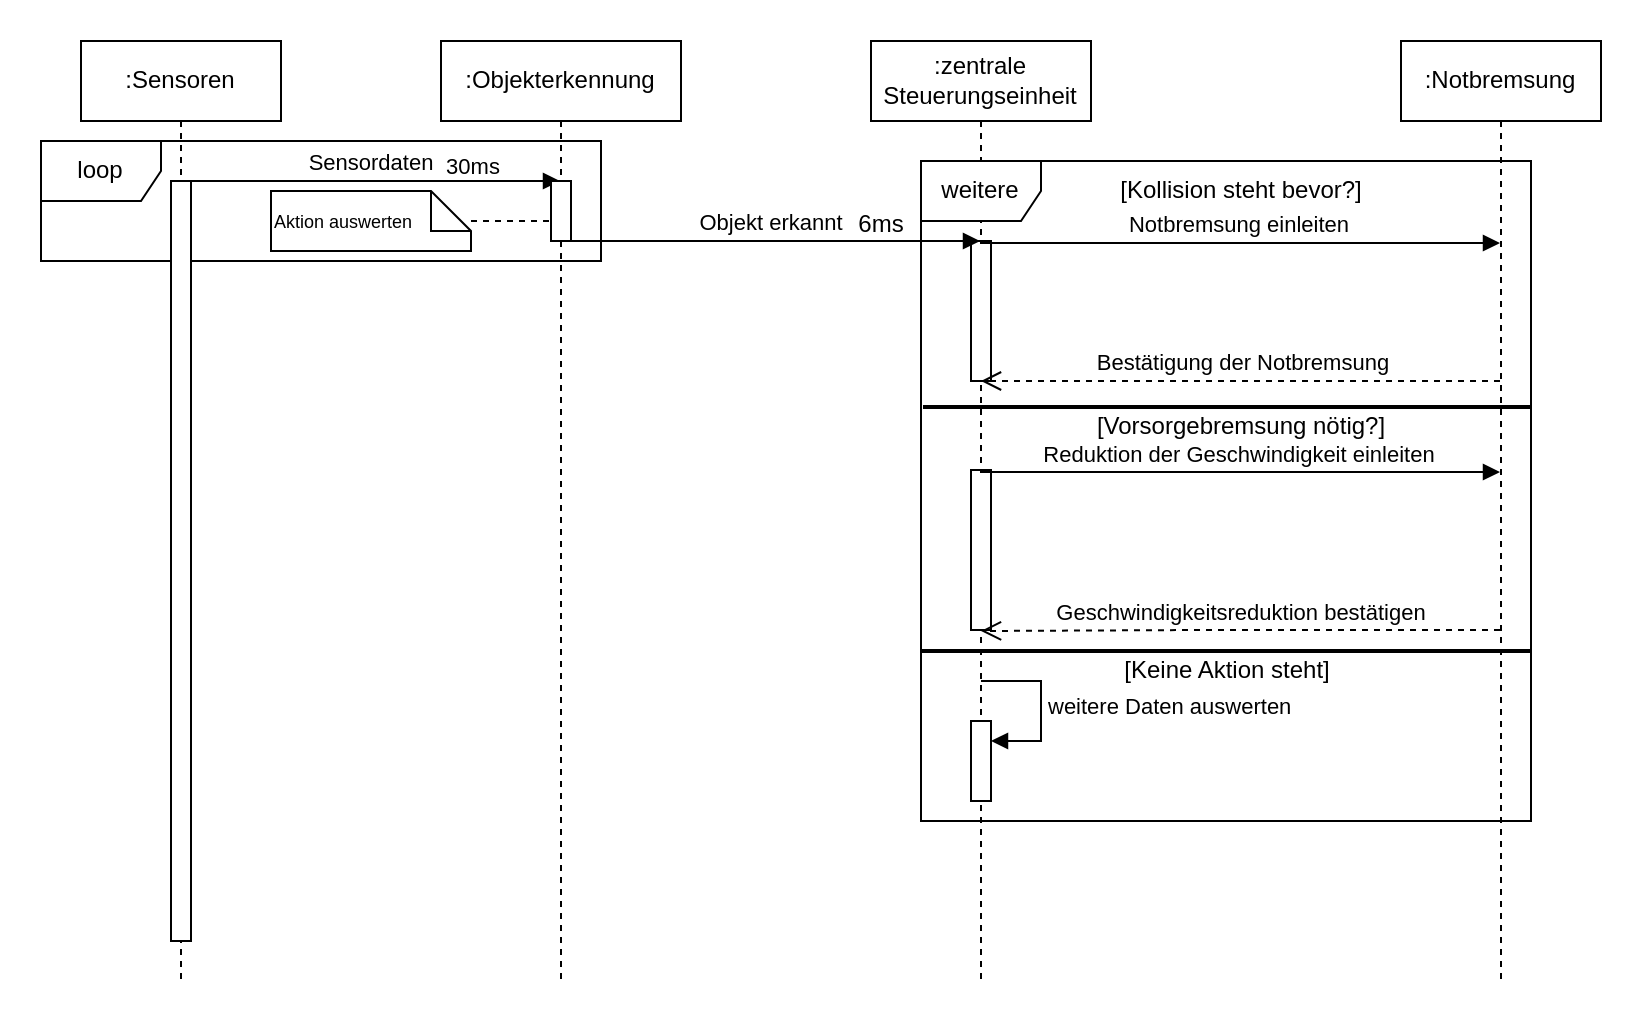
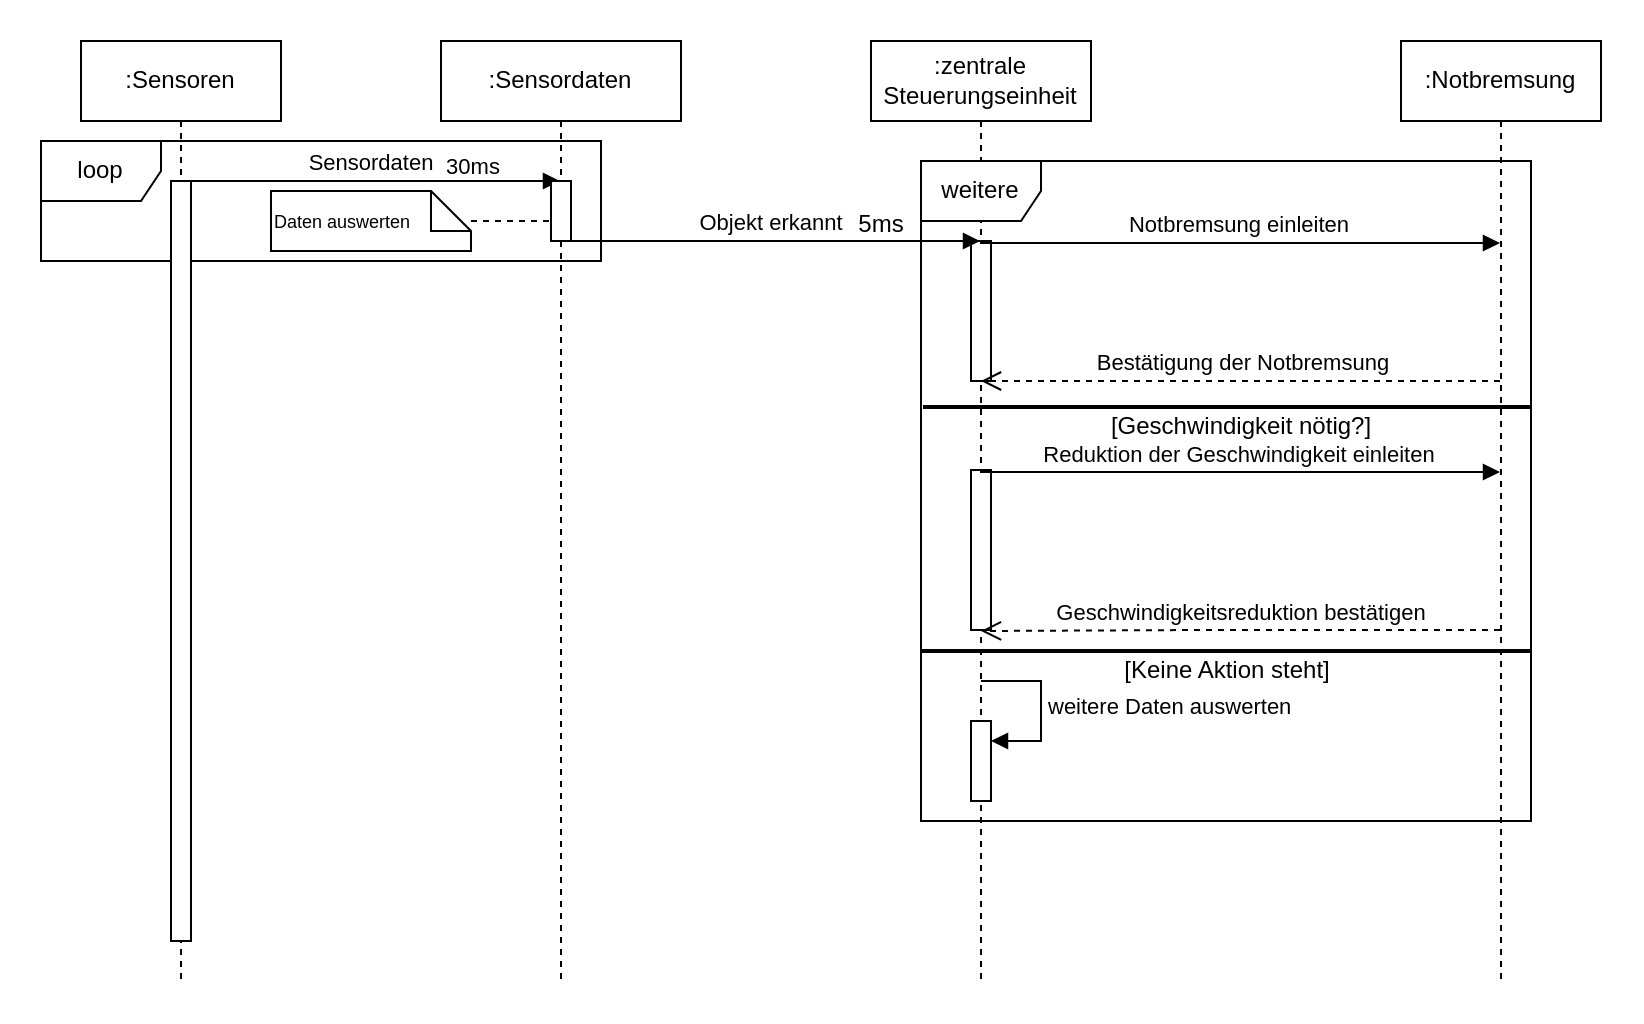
node ":Objekterkennung": label ":Objekterkennung" -> ":Sensordaten"
node "[Kollision steht bevor?]": removed
node "Aktion auswerten": label "Aktion auswerten" -> "Daten auswerten"
node "6ms": label "6ms" -> "5ms"
node "[Vorsorgebremsung nötig?]": label "[Vorsorgebremsung nötig?]" -> "[Geschwindigkeit nötig?]"
